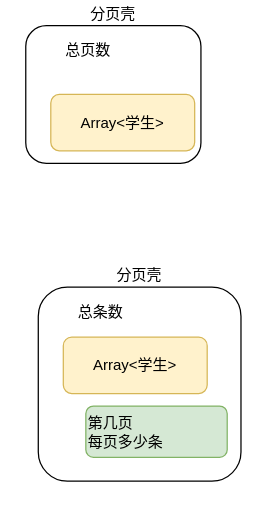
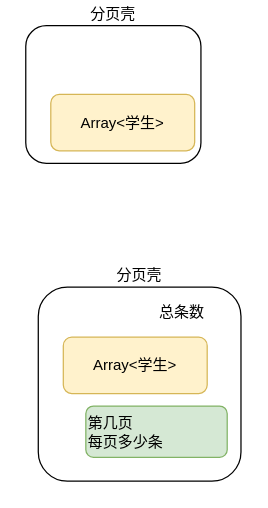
node "总页数": removed
node "总条数": moved (101, 312) -> (182, 312)
